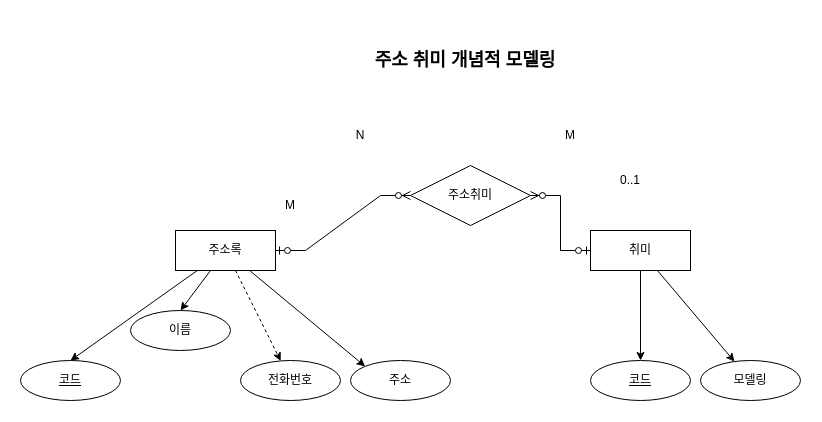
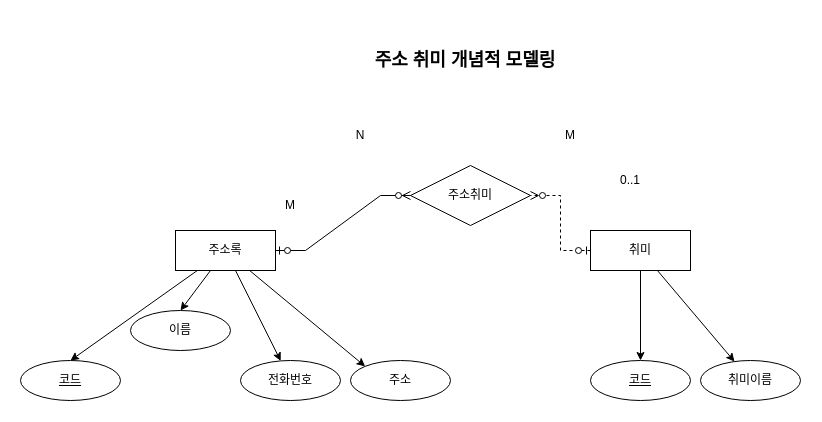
edge "주소취미" -- "취미": style solid -> dashed
edge "주소록" -> "전화번호": style dashed -> solid
node "모델링": label "모델링" -> "취미이름"
